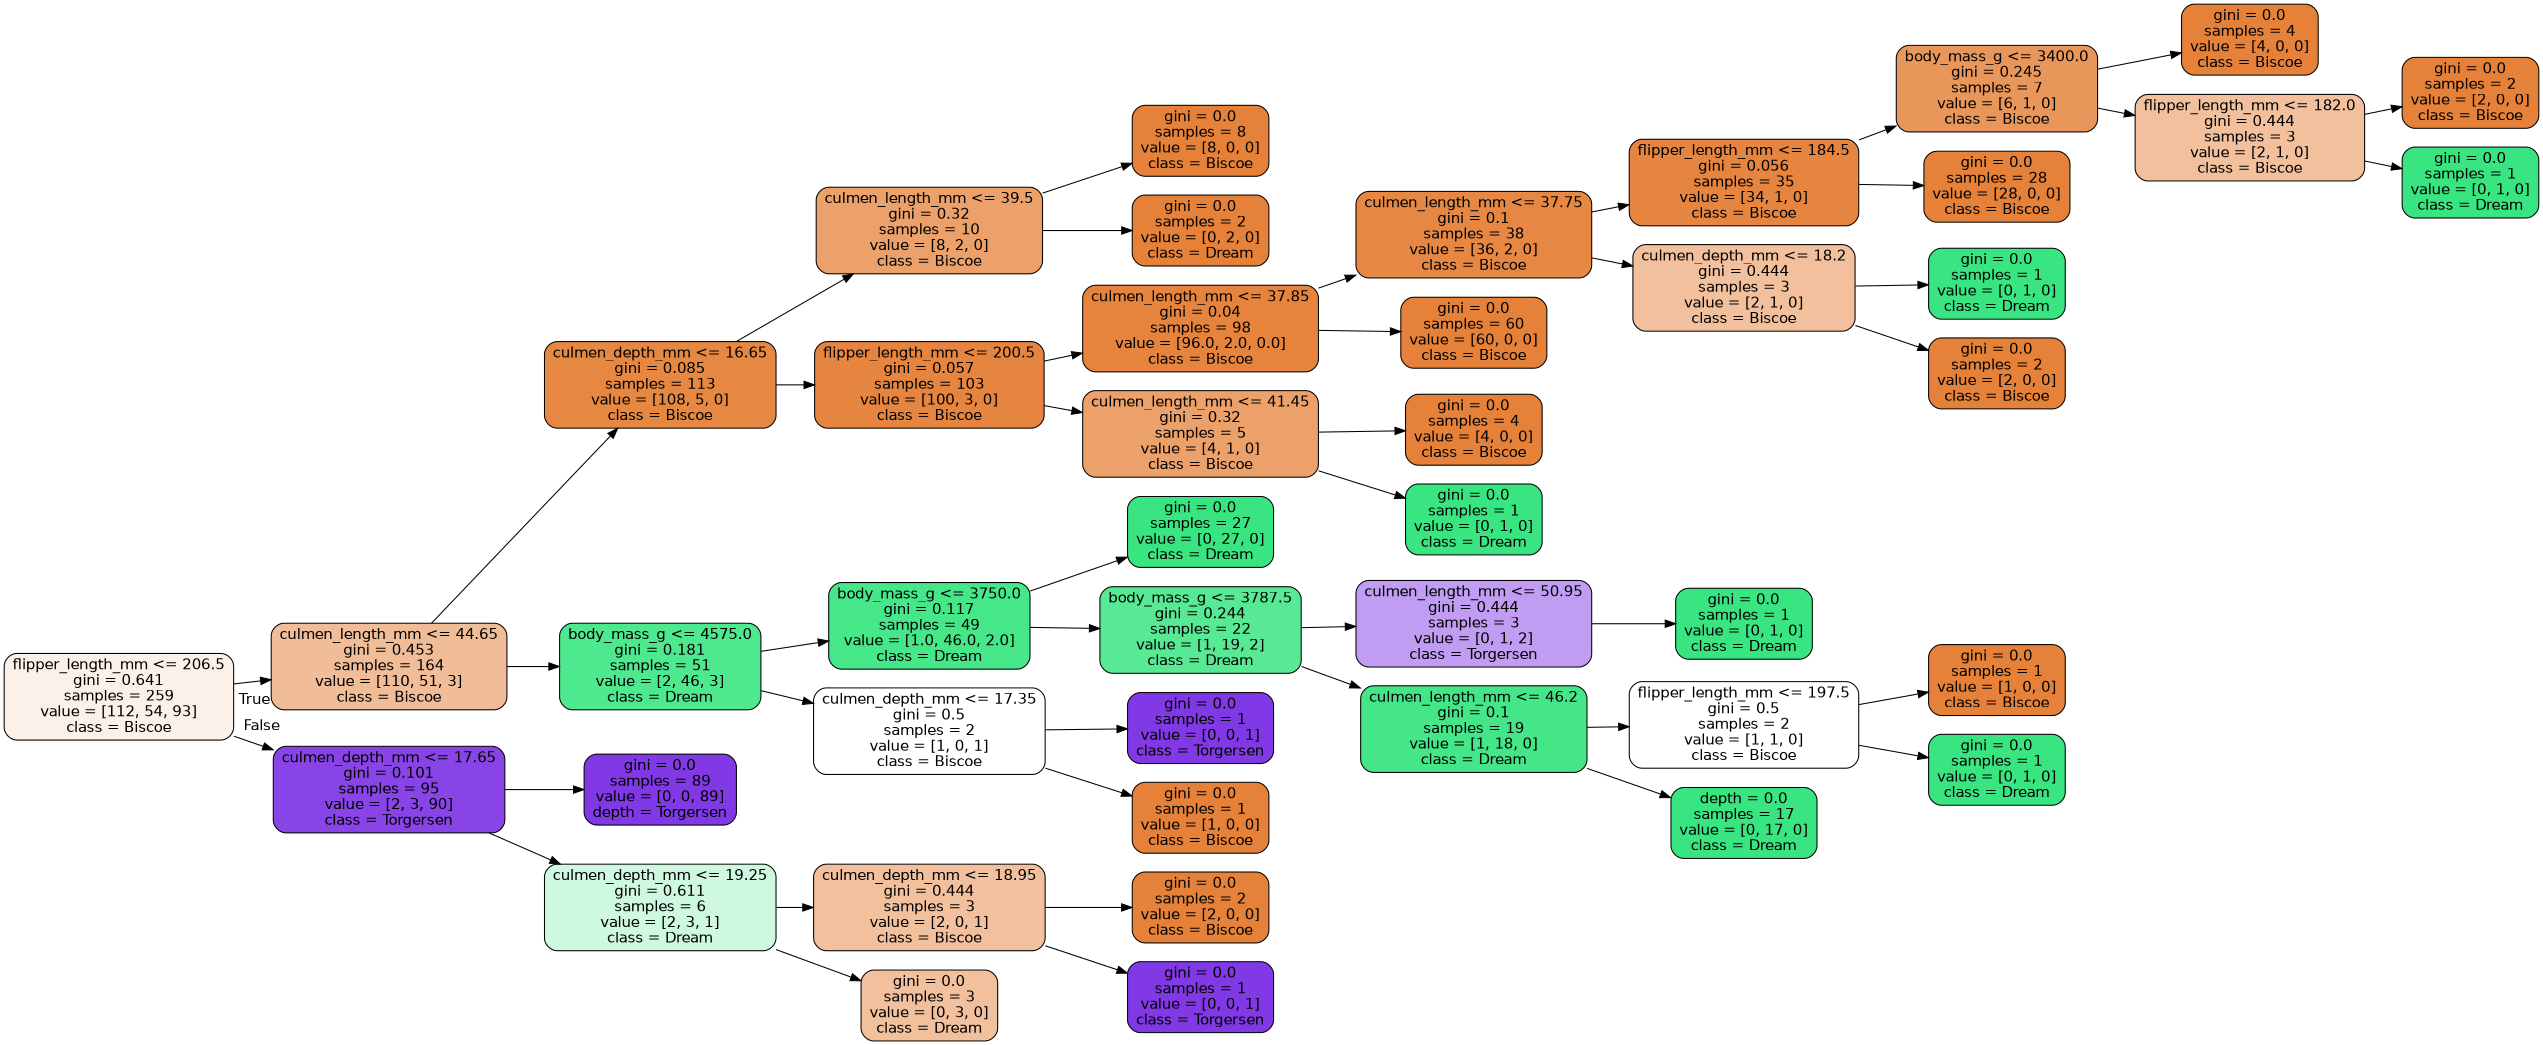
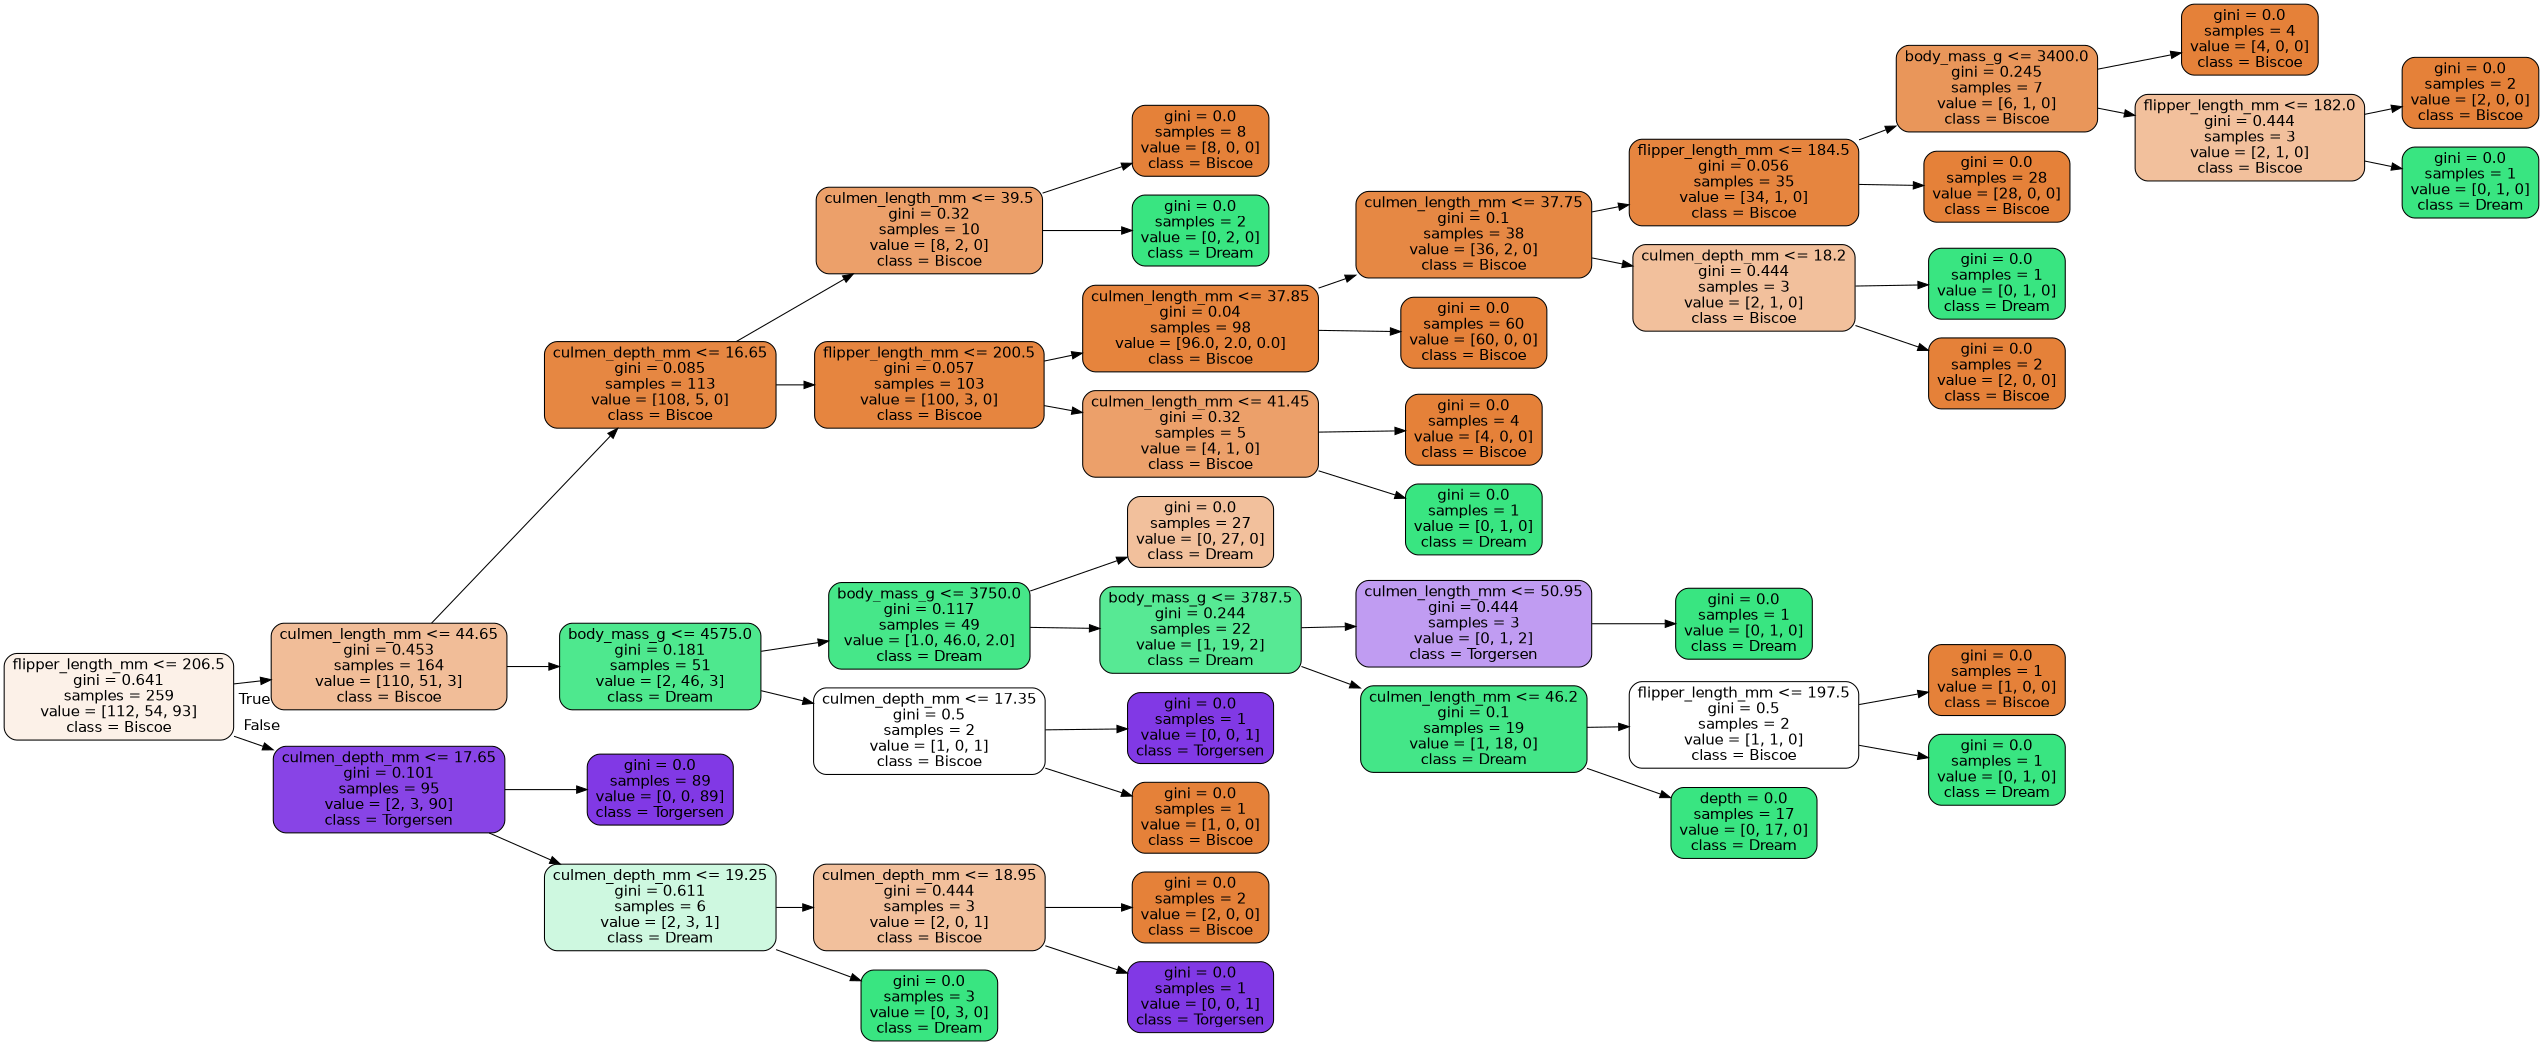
node "gini = 0.0 samples = 2 value = [0, 2, 0] class = Dream": fillcolor #e58139 -> #39e581
node "gini = 0.0 samples = 27 value = [0, 27, 0] class = Dream": fillcolor #39e581 -> #f2c09c
node "gini = 0.0 samples = 89 value = [0, 0, 89] depth = Torgersen": label "gini = 0.0 samples = 89 value = [0, 0, 89] depth = Torgersen" -> "gini = 0.0 samples = 89 value = [0, 0, 89] class = Torgersen"
node "gini = 0.0 samples = 3 value = [0, 3, 0] class = Dream": fillcolor #f2c09c -> #39e581
